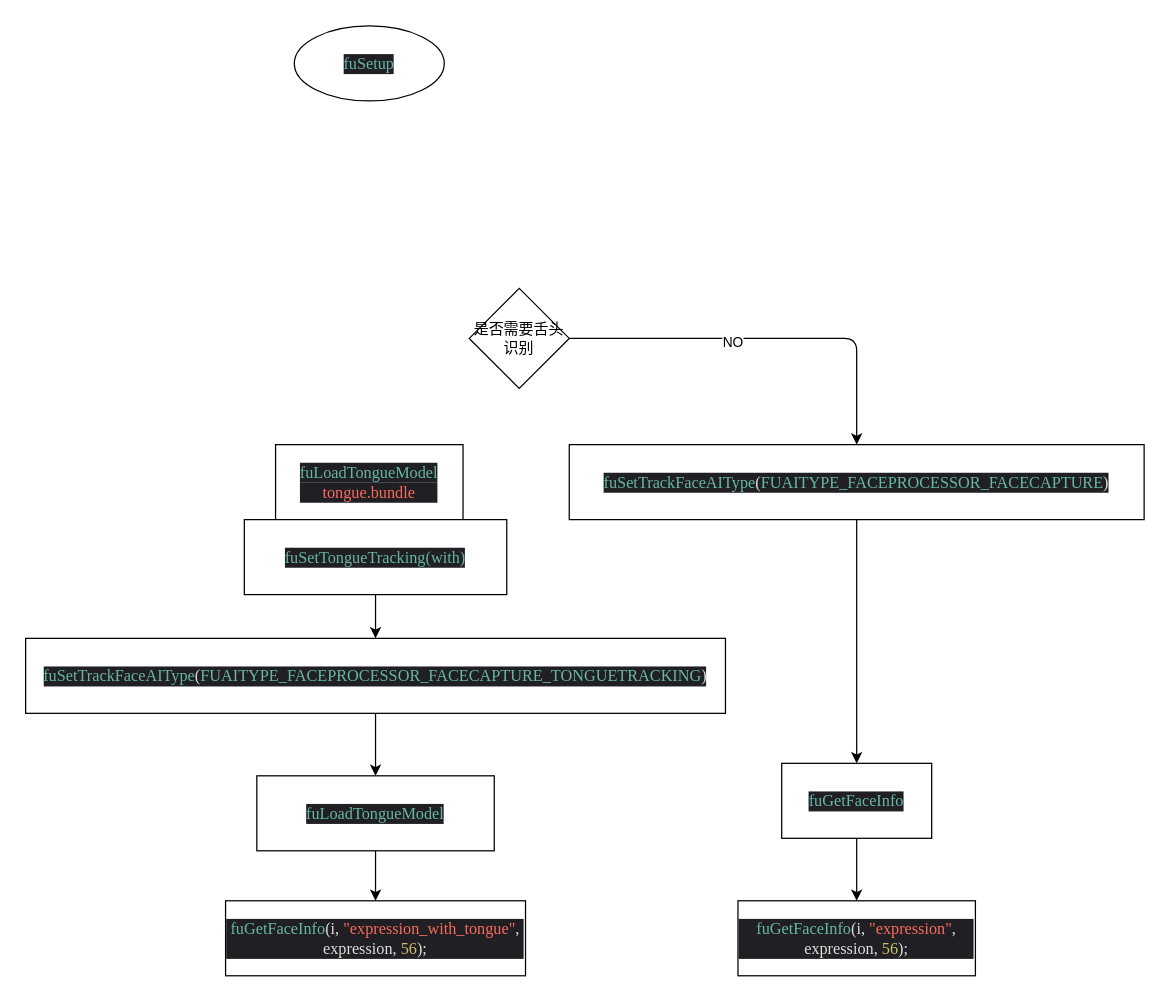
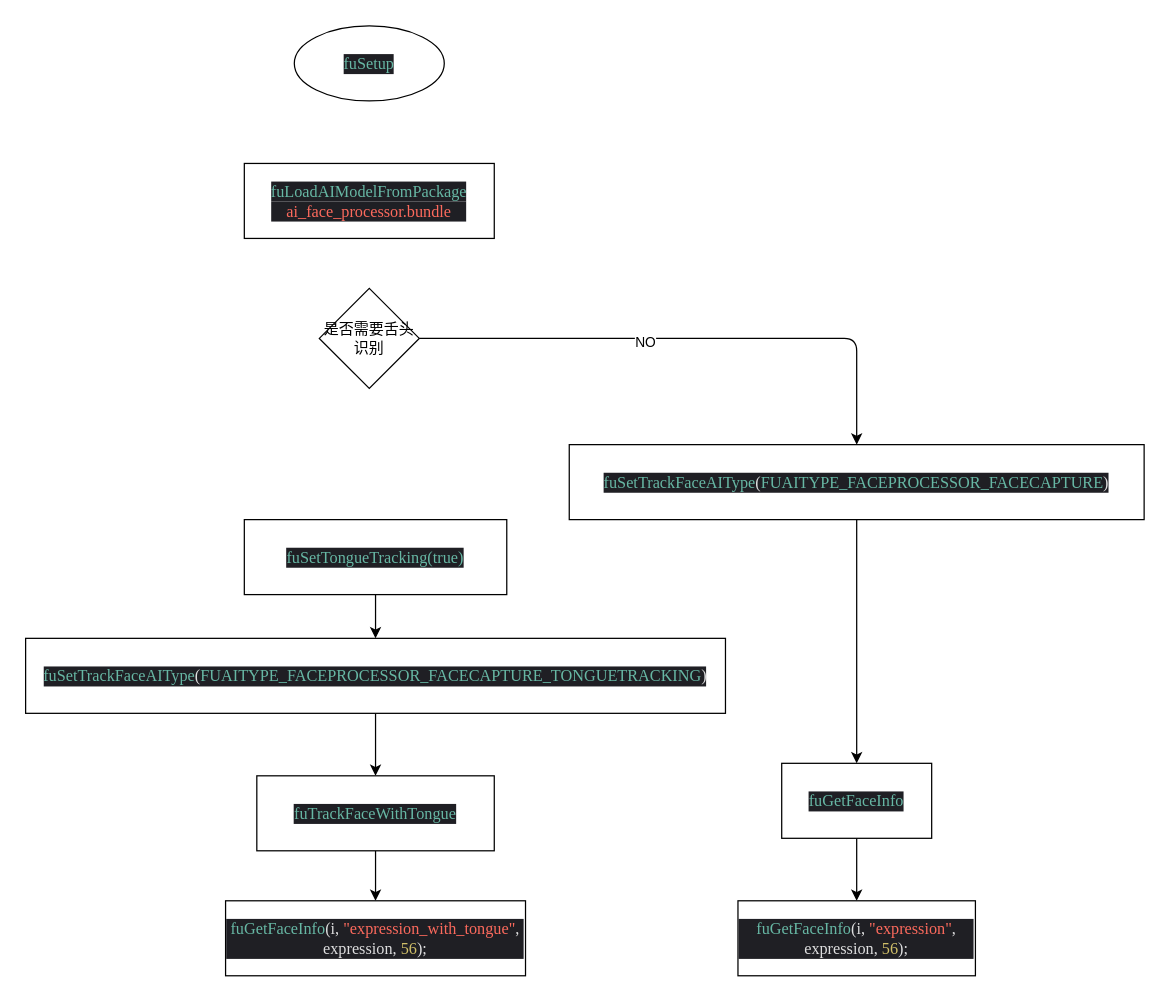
node "fuLoadAIModelFromPackage ai_face_processor.bundle": added
node "是否需要舌头识别": moved (519, 338) -> (369, 338)
node "fuLoadTongueModel tongue.bundle": removed
node "fuSetTongueTracking(with)": label "fuSetTongueTracking(with)" -> "fuSetTongueTracking(true)"
node "fuLoadTongueModel": label "fuLoadTongueModel" -> "fuTrackFaceWithTongue"
